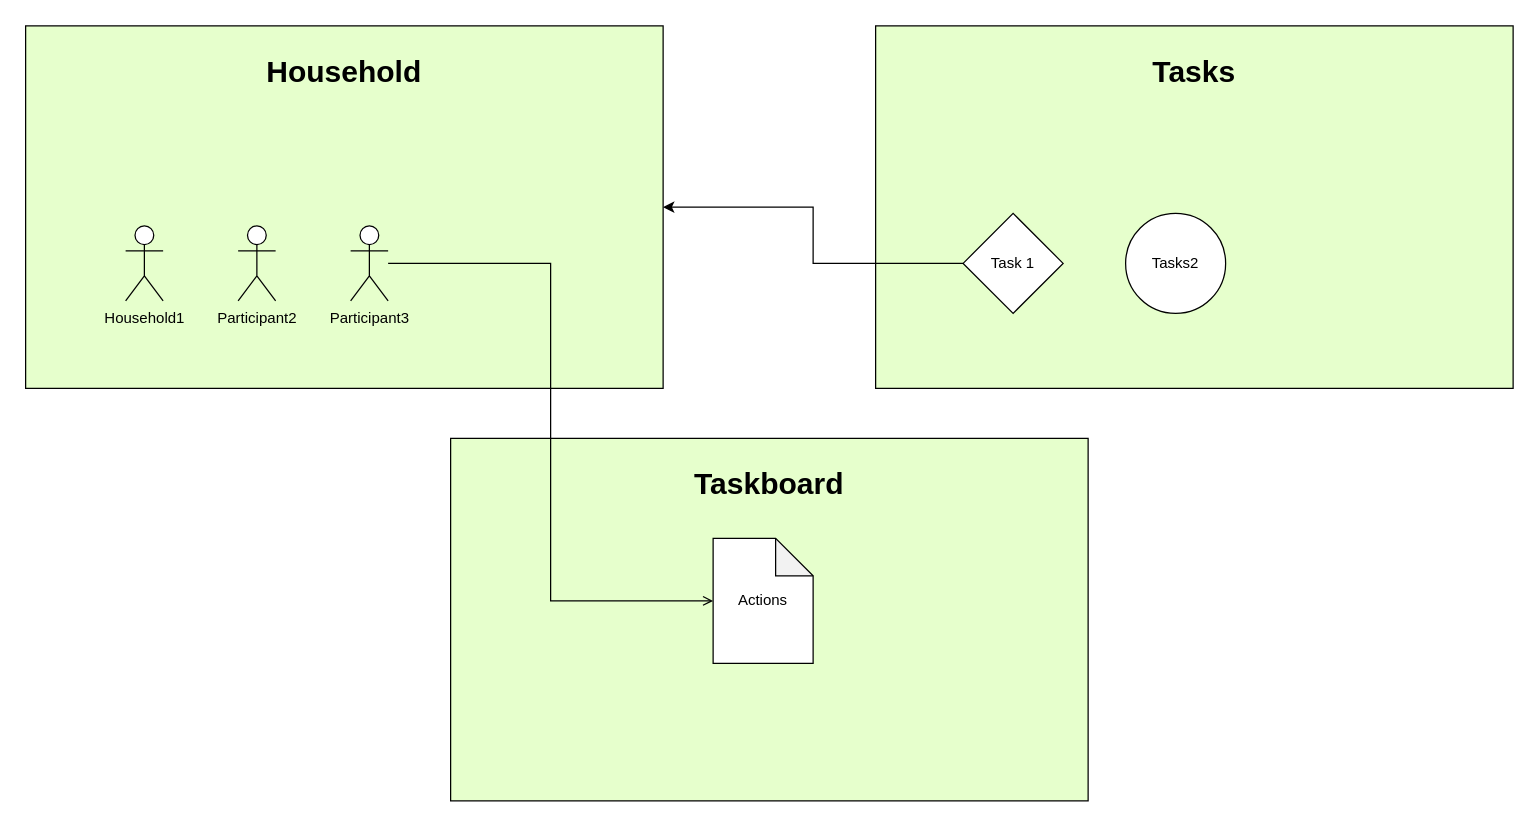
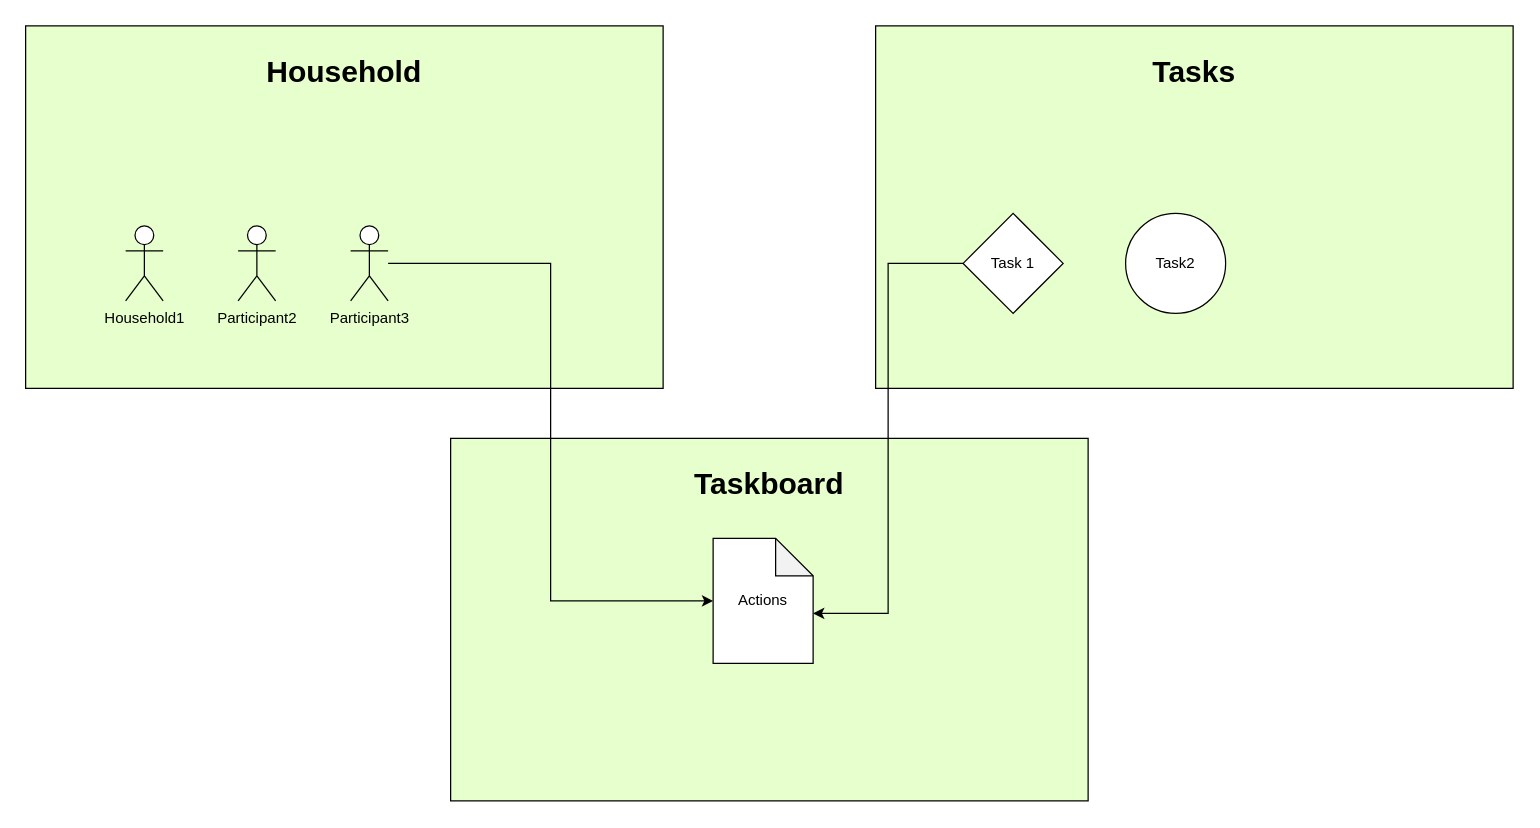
edge "Task 1" -> "Household": now "Task 1" -> "Actions"
node "Tasks2": label "Tasks2" -> "Task2"
edge "Participant3" -> "Actions": arrowhead open -> classic
